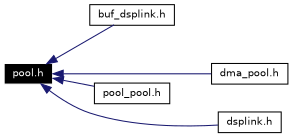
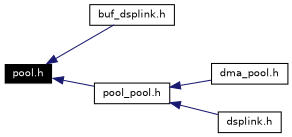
edge "dma_pool.h" -> "pool.h": now "dma_pool.h" -> "pool_pool.h"
edge "dsplink.h" -> "pool.h": now "dsplink.h" -> "pool_pool.h"
